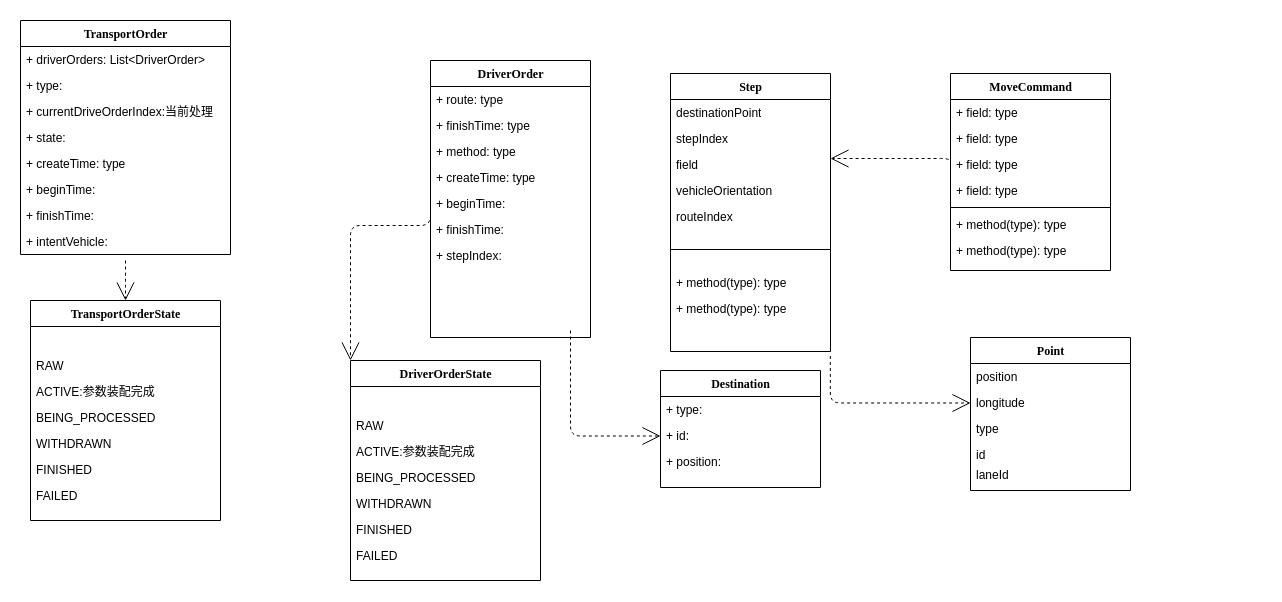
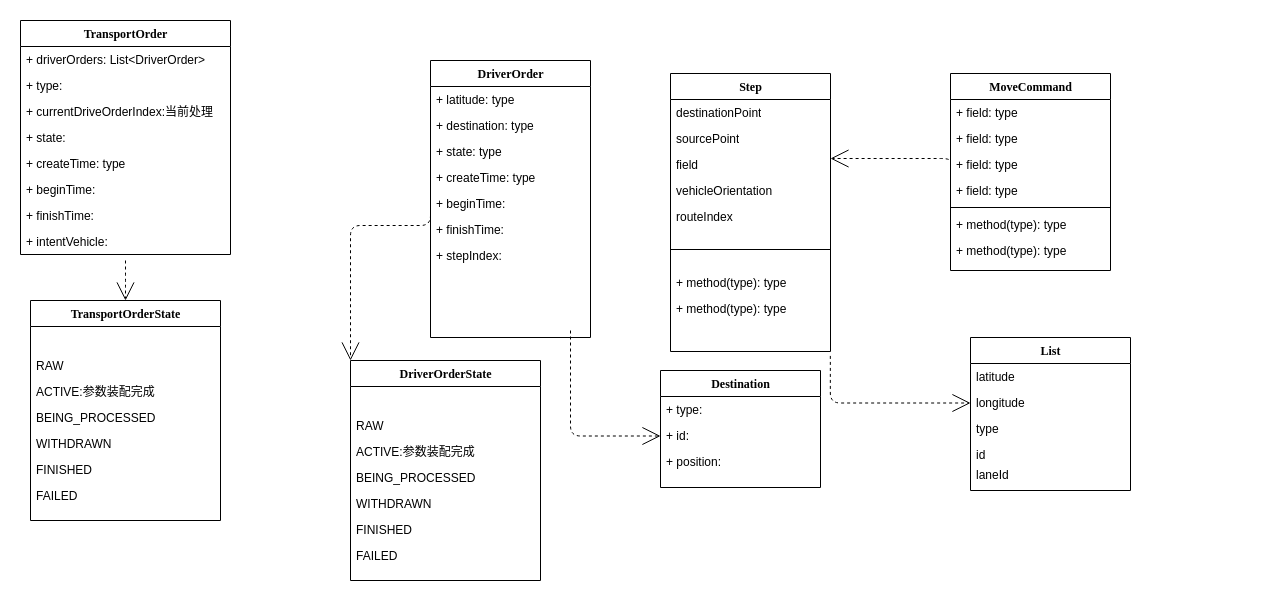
node "+ route: type": label "+ route: type" -> "+ latitude: type"
node "+ finishTime: type": label "+ finishTime: type" -> "+ destination: type"
node "stepIndex": label "stepIndex" -> "sourcePoint"
node "+ method: type": label "+ method: type" -> "+ state: type"
node "Point": label "Point" -> "List"
node "position": label "position" -> "latitude"
